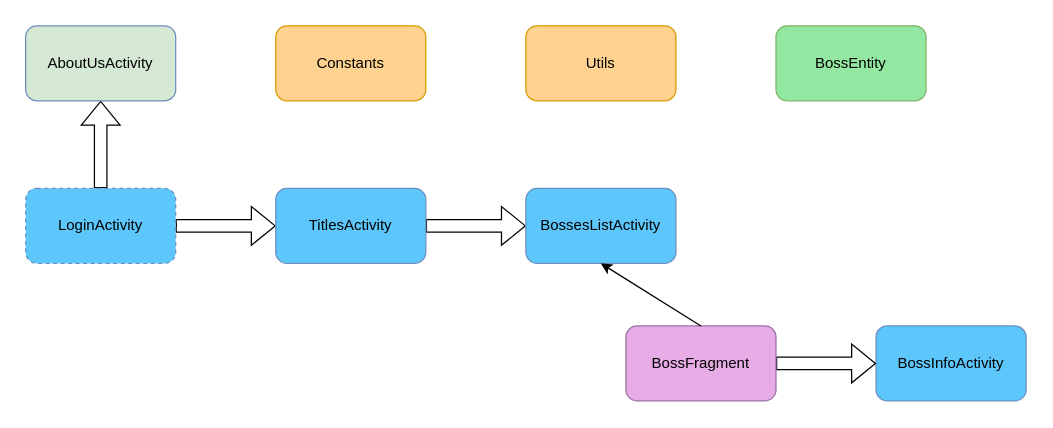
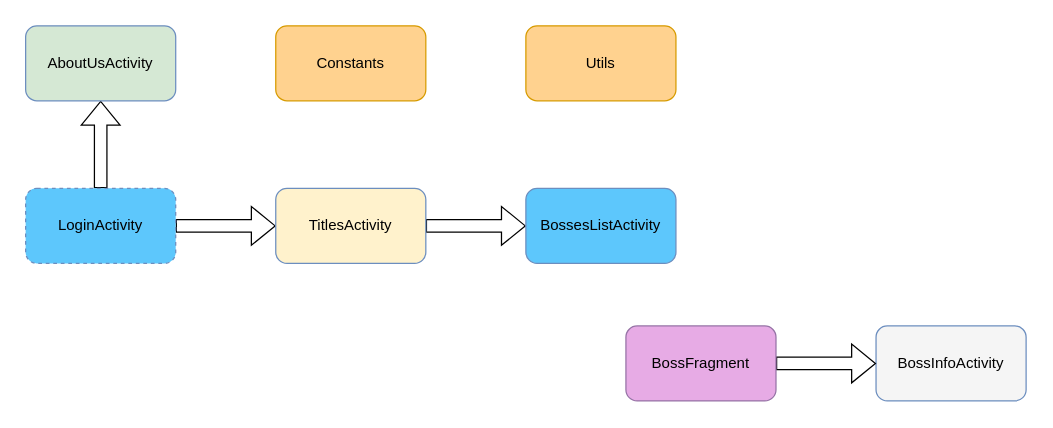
node "BossEntity": removed
node "TitlesActivity": fillcolor #5dc7fc -> #fff2cc
edge "BossFragment" -> "BossesListActivity": removed
node "BossInfoActivity": fillcolor #5dc7fc -> #f5f5f5
